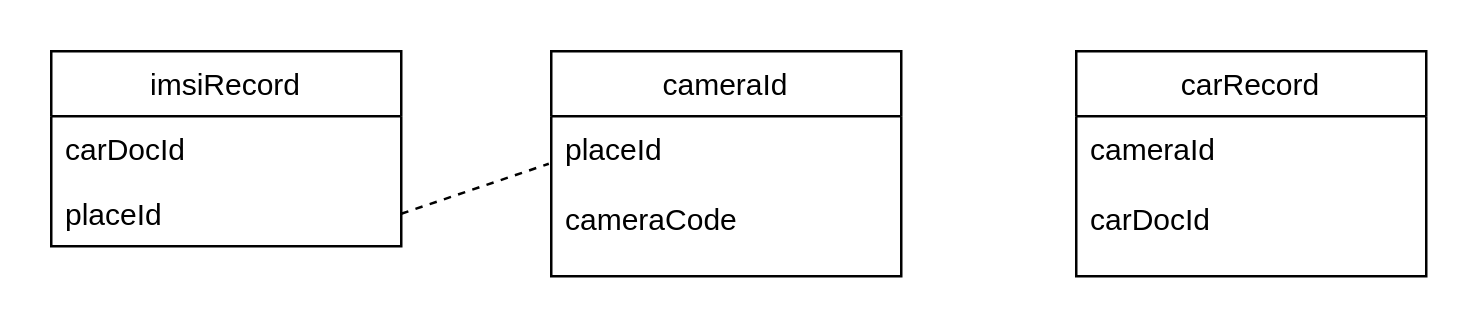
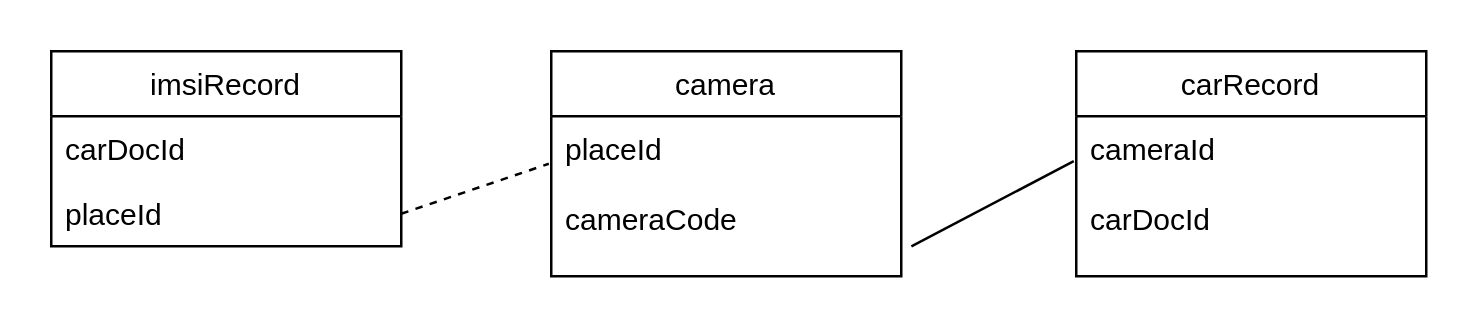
node "cameraId": label "cameraId" -> "camera"
edge "placeId cameraCode" -- "cameraId carDocId": added
